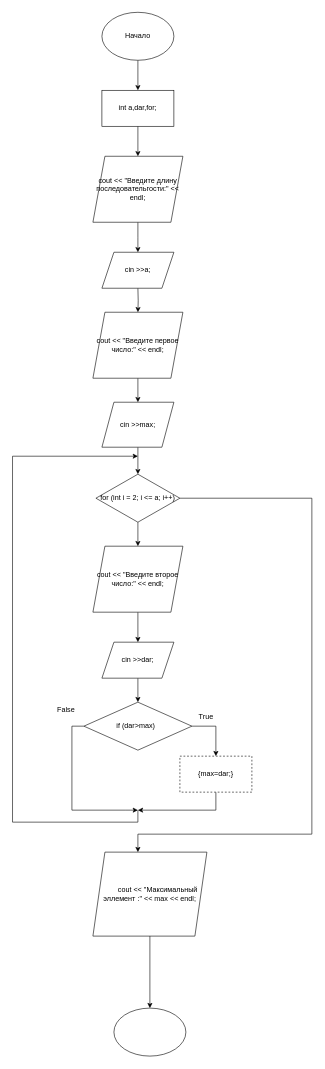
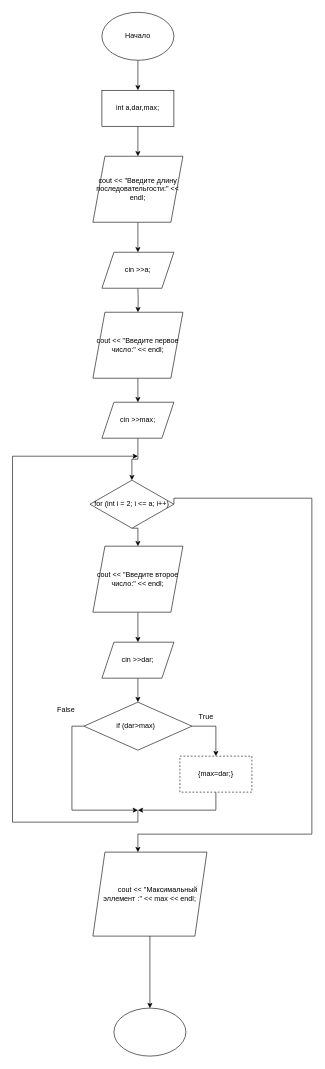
node "int a,dar,for;": label "int a,dar,for;" -> "int a,dar,max;"
node "cin >>max;": size 72x45 -> 72x36
node "for (int i = 2; i <= a; i++)": moved (138, 498) -> (132, 504)
